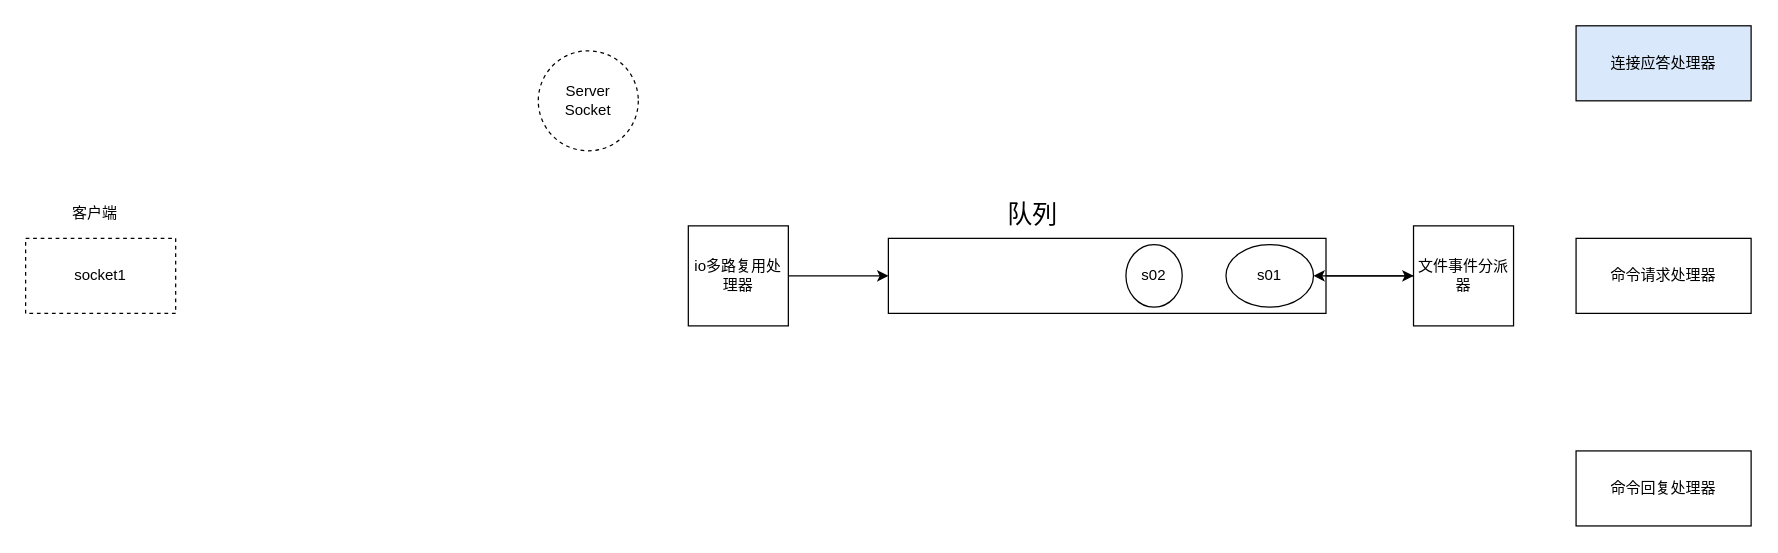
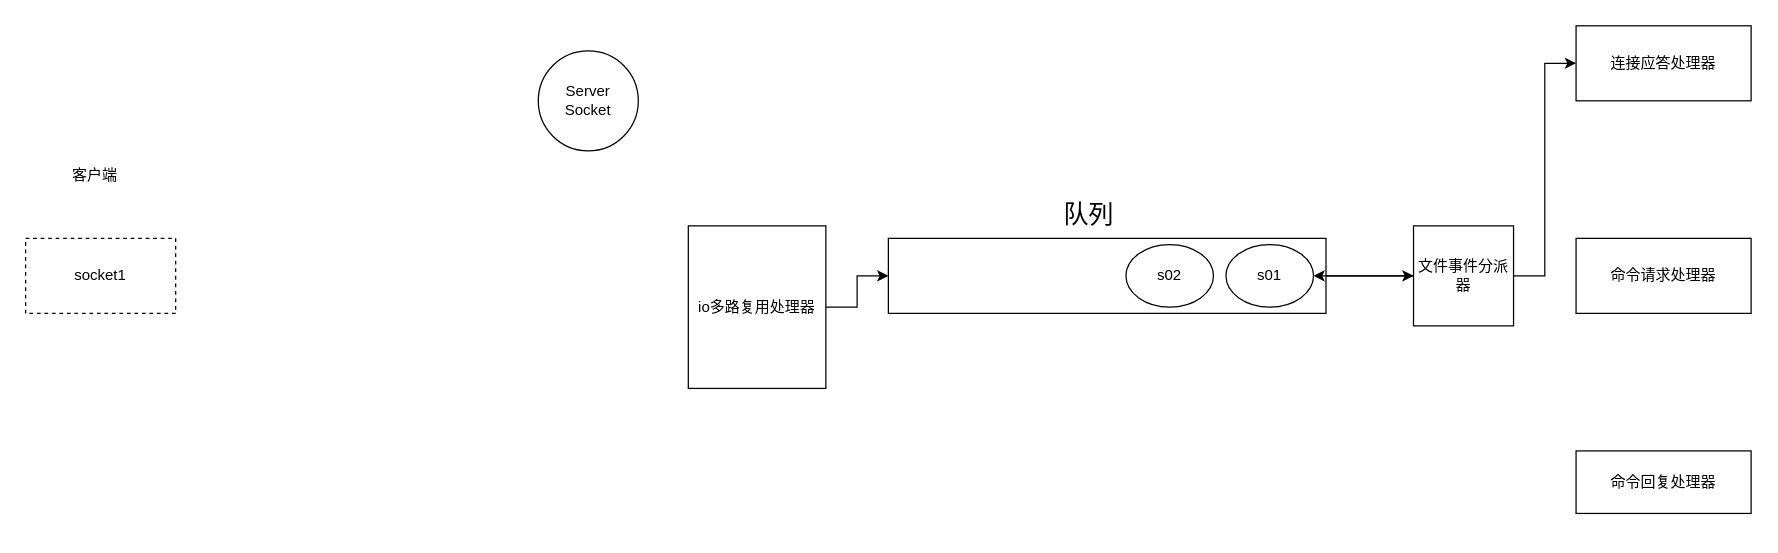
node "连接应答处理器": fillcolor #dae8fc -> #ffffff
node "Server Socket": style dashed -> solid
edge "文件事件分派器" -> "连接应答处理器": added
node "客户端": moved (94, 213) -> (94, 176)
node "队列": moved (1032, 213) -> (1088, 213)
node "io多路复用处理器": size 100x100 -> 138x163
node "s02": size 56x63 -> 88x63
node "命令回复处理器": size 175x75 -> 175x63
